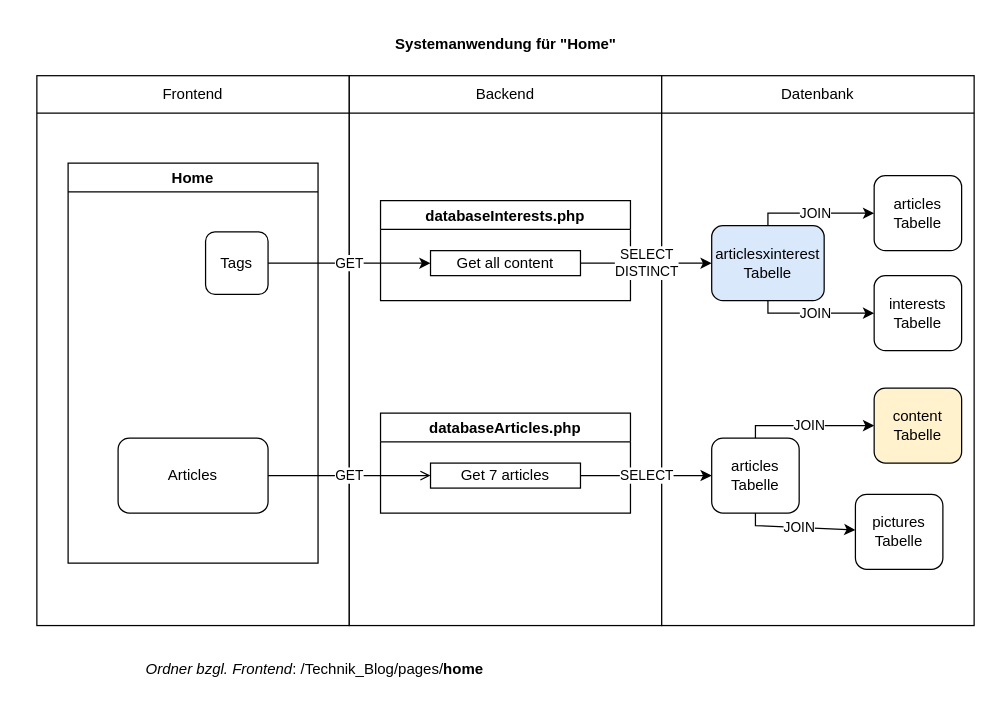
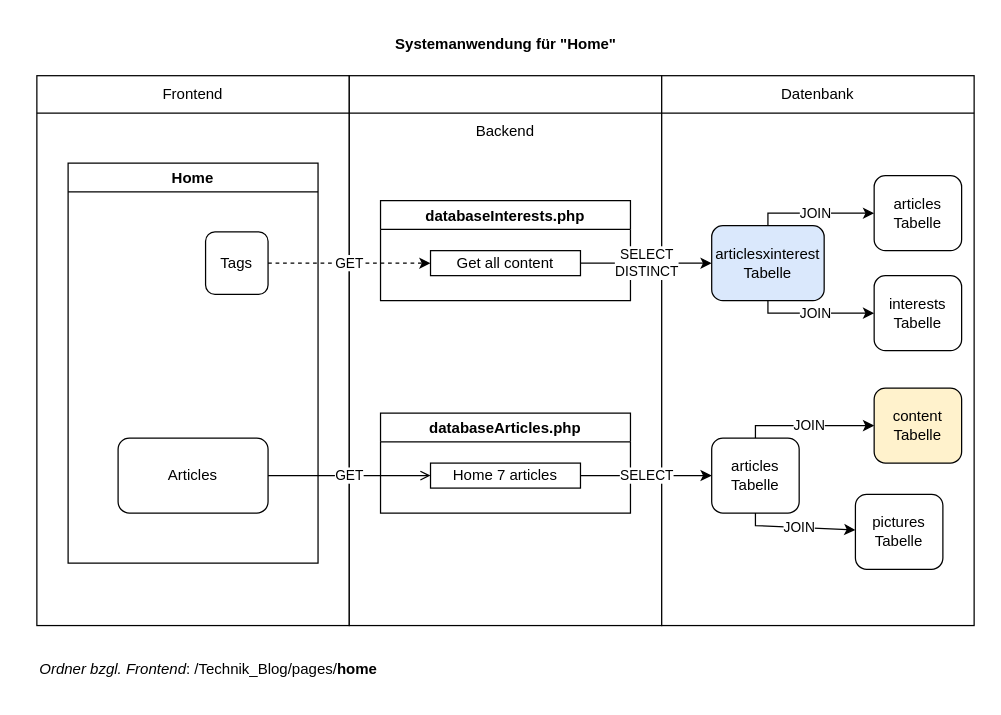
node "Backend": moved (506, 94) -> (506, 132)
edge "Tags" -> "Get all content": style solid -> dashed
node "Get 7 articles": label "Get 7 articles" -> "Home 7 articles"
node "Ordner bzgl. Frontend: /Technik_Blog/pages/home": moved (314, 669) -> (208, 669)
